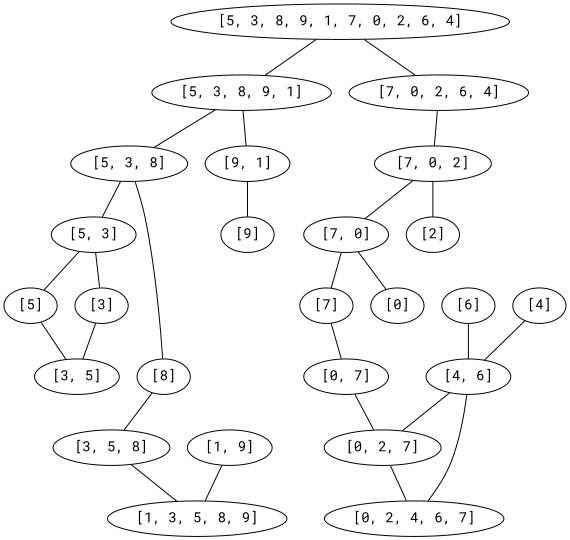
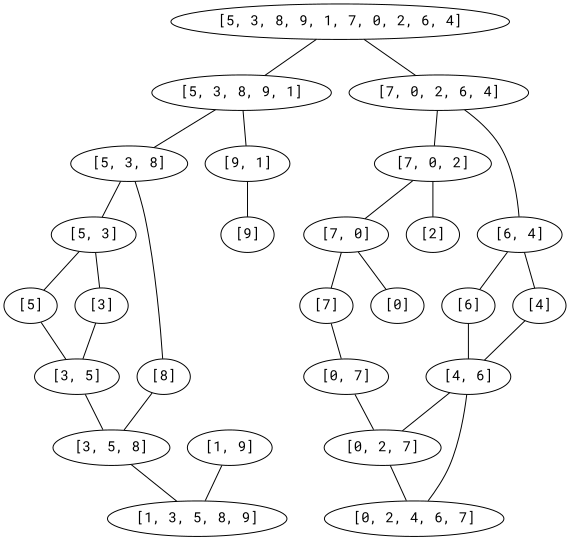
node "[6, 4]": added
edge "[3, 5]" -- "[3, 5, 8]": added
